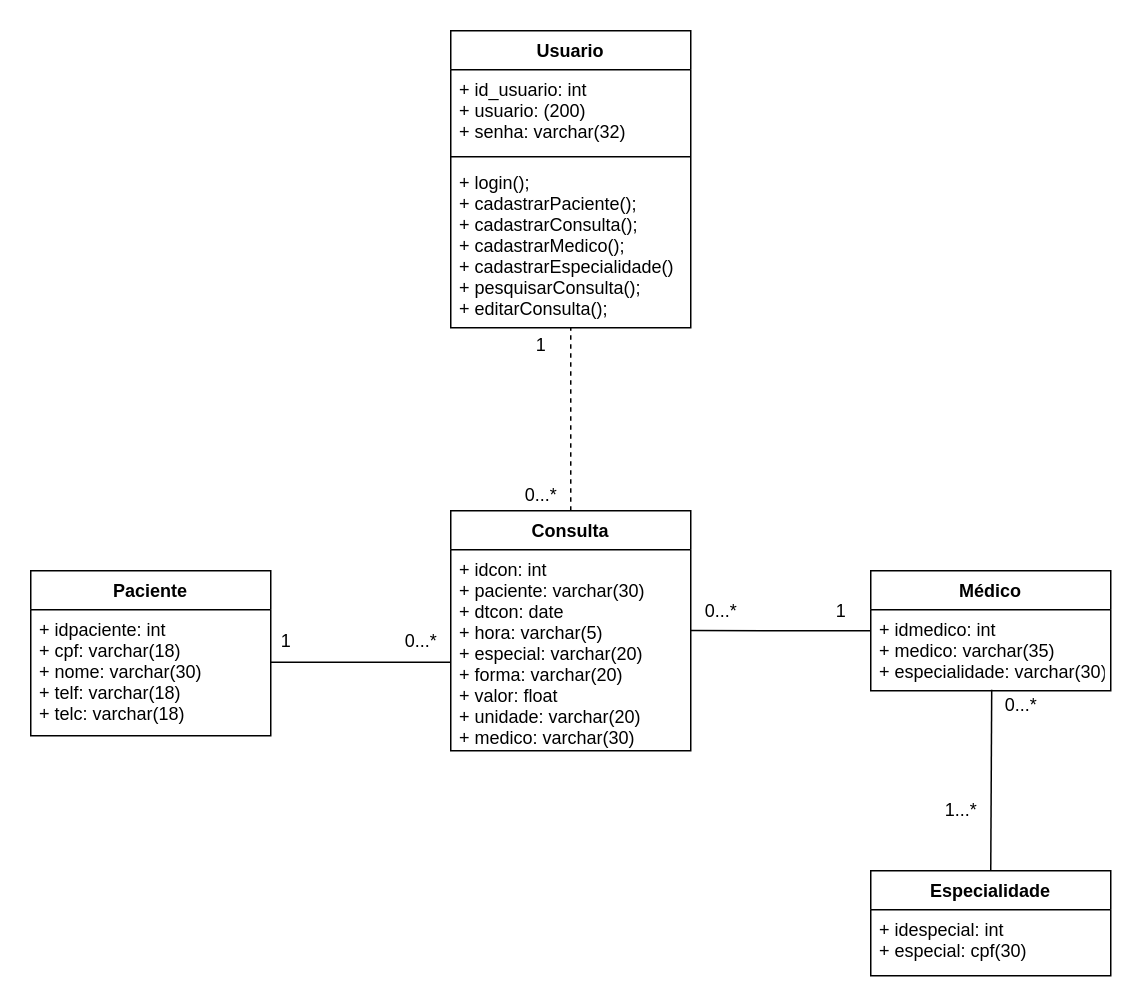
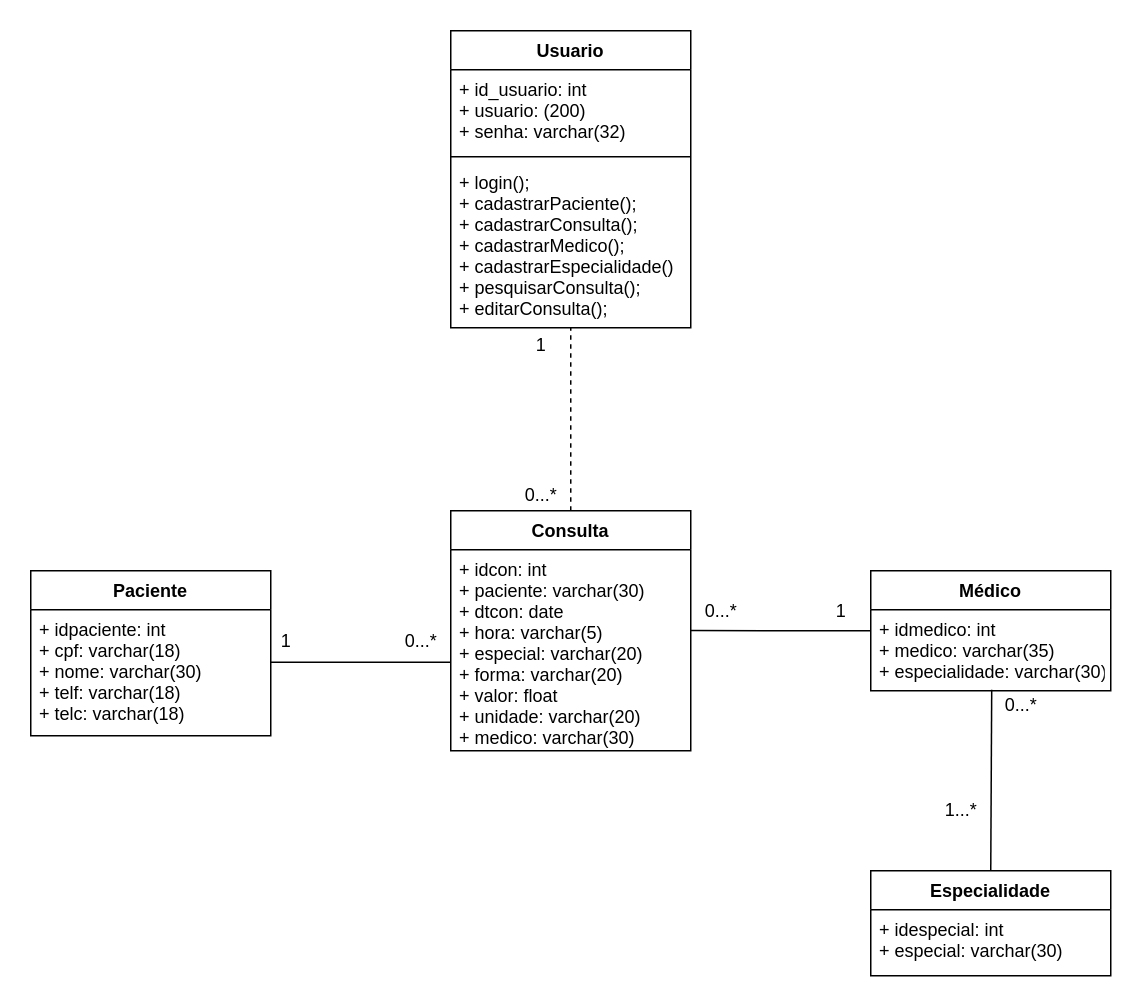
node "+ idespecial: int + especial: cpf(30)": label "+ idespecial: int + especial: cpf(30)" -> "+ idespecial: int + especial: varchar(30)"
